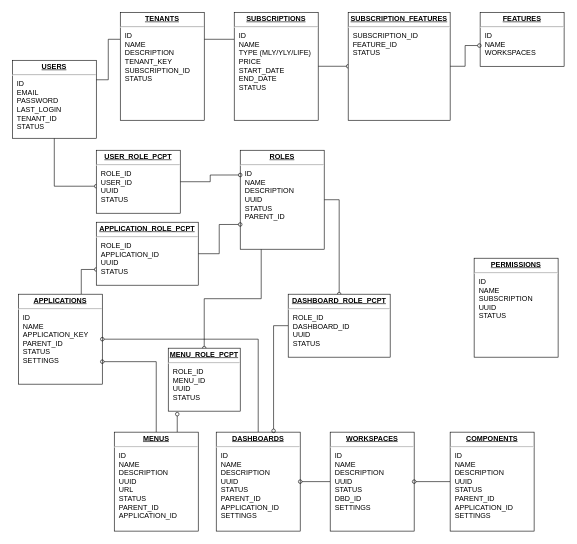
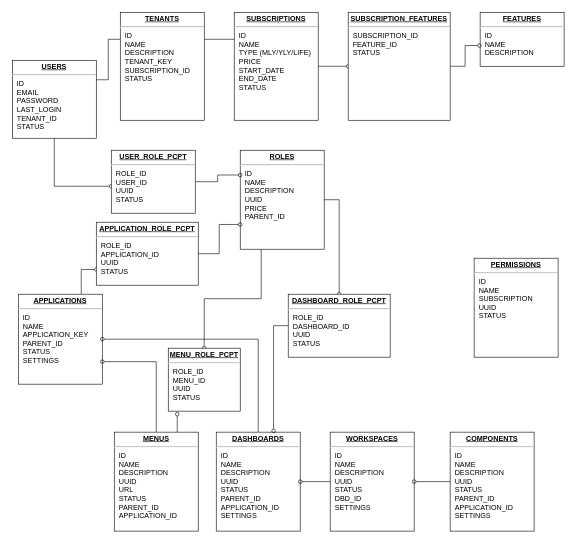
node "FEATURES ID NAME WORKSPACES": label "FEATURES ID NAME WORKSPACES" -> "FEATURES ID NAME DESCRIPTION"
node "ROLES ID NAME DESCRIPTION UUID STATUS PARENT_ID": label "ROLES ID NAME DESCRIPTION UUID STATUS PARENT_ID" -> "ROLES ID NAME DESCRIPTION UUID PRICE PARENT_ID"
node "USER_ROLE_PCPT ROLE_ID USER_ID UUID STATUS": moved (138, 182) -> (153, 182)
